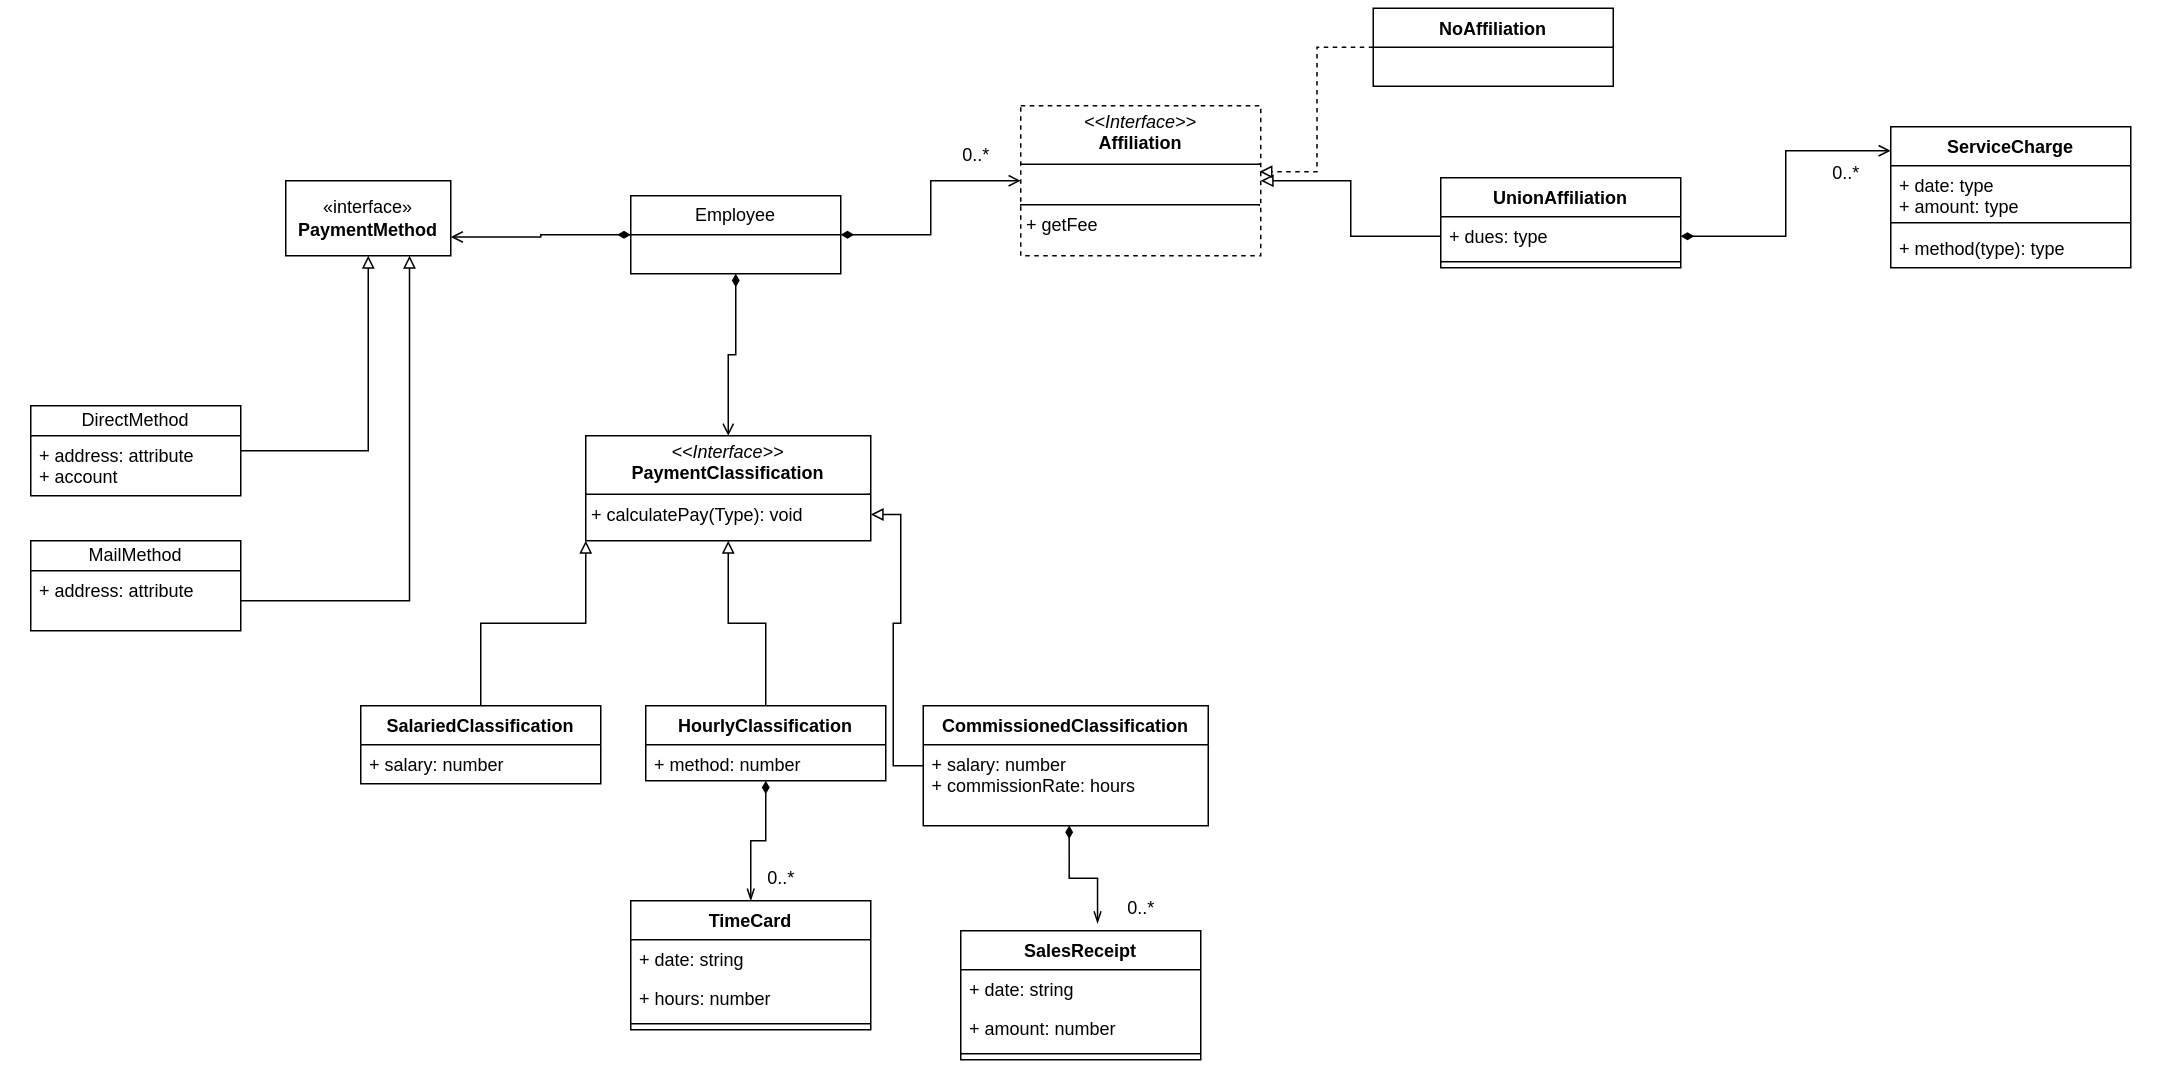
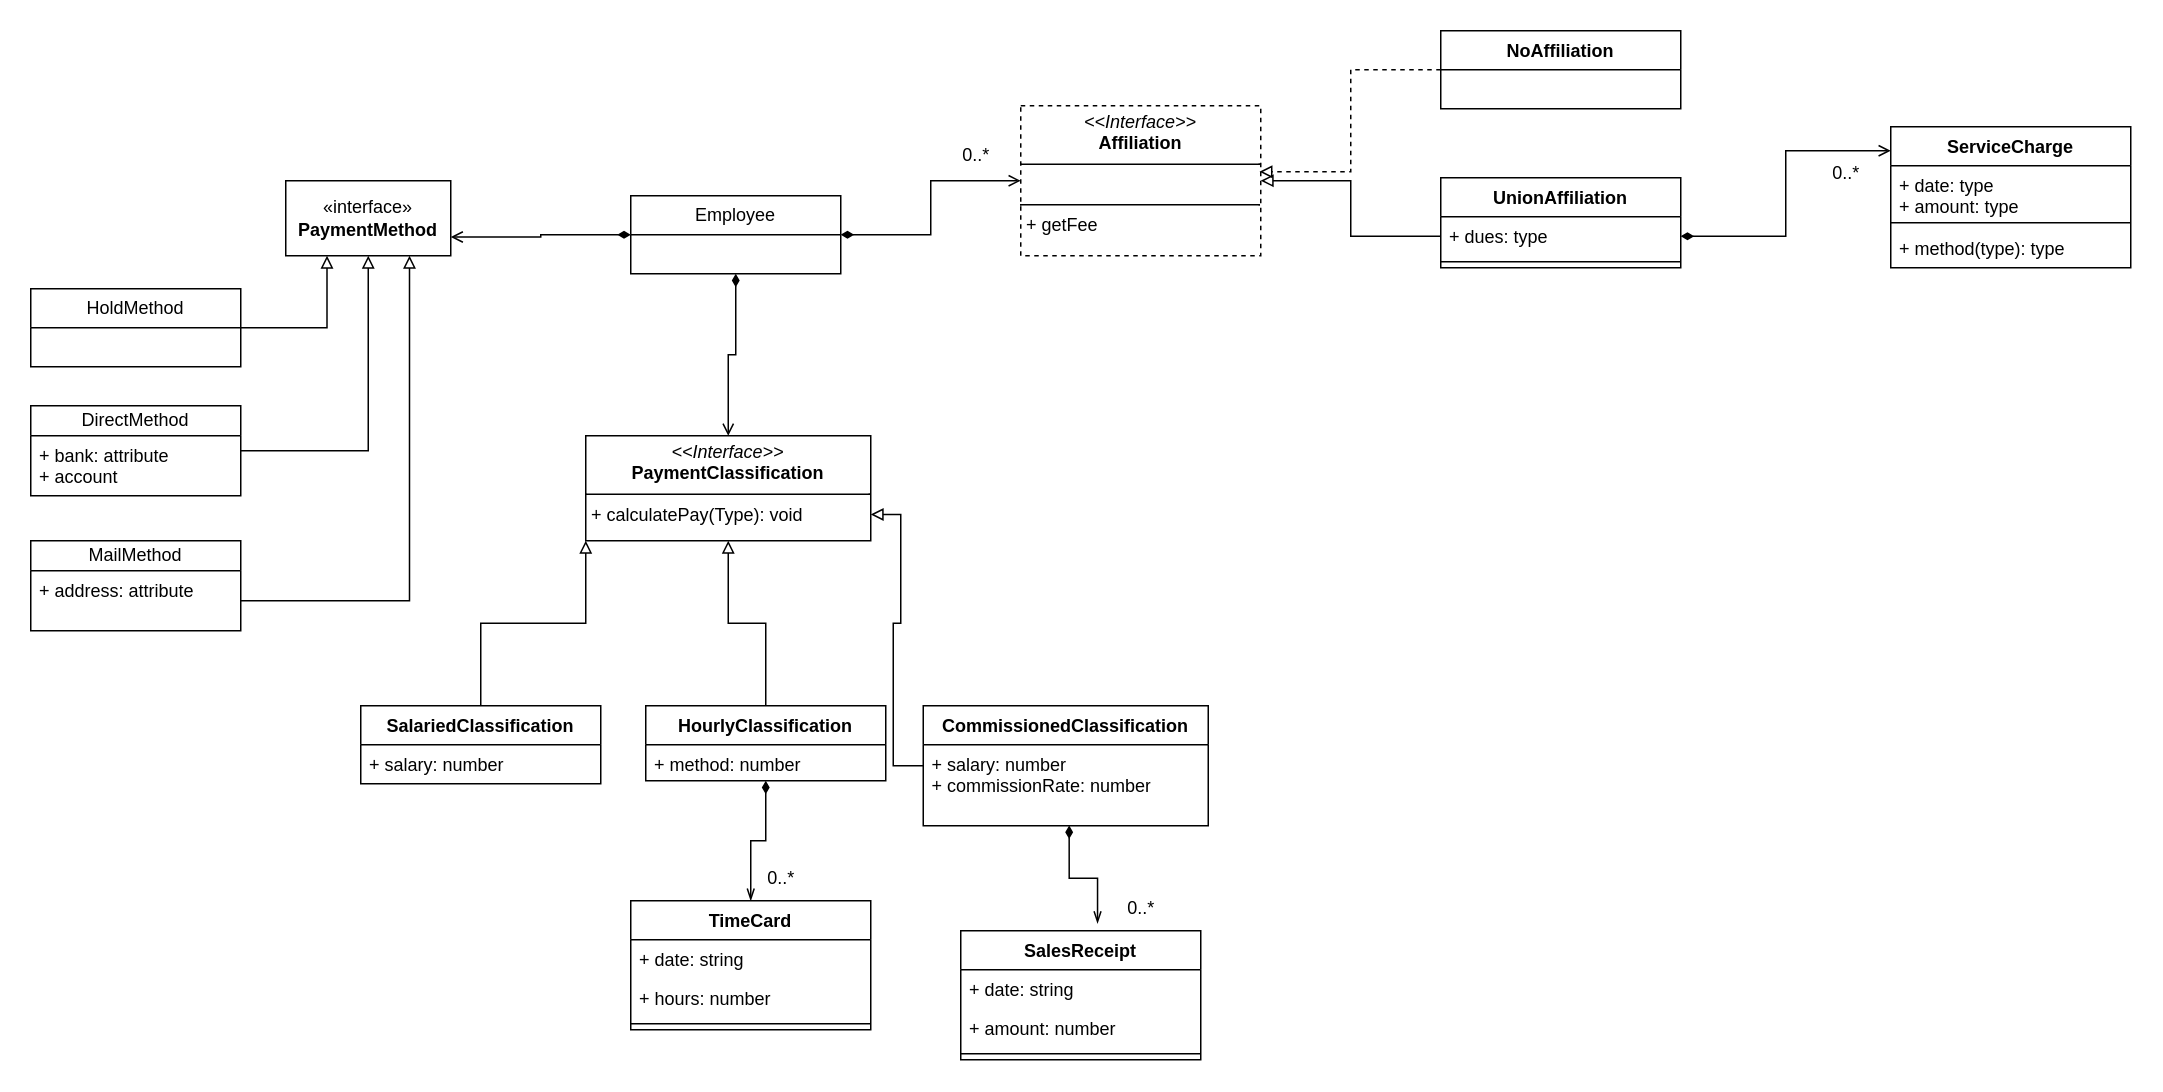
node "NoAffiliation": moved (1493, 47) -> (1561, 70)
node "HoldMethod": added
edge "HoldMethod" -> "«interface» PaymentMethod": added
node "+ address: attribute + account": label "+ address: attribute + account" -> "+ bank: attribute + account"
node "+ salary: number + commissionRate: hours": label "+ salary: number + commissionRate: hours" -> "+ salary: number + commissionRate: number"
